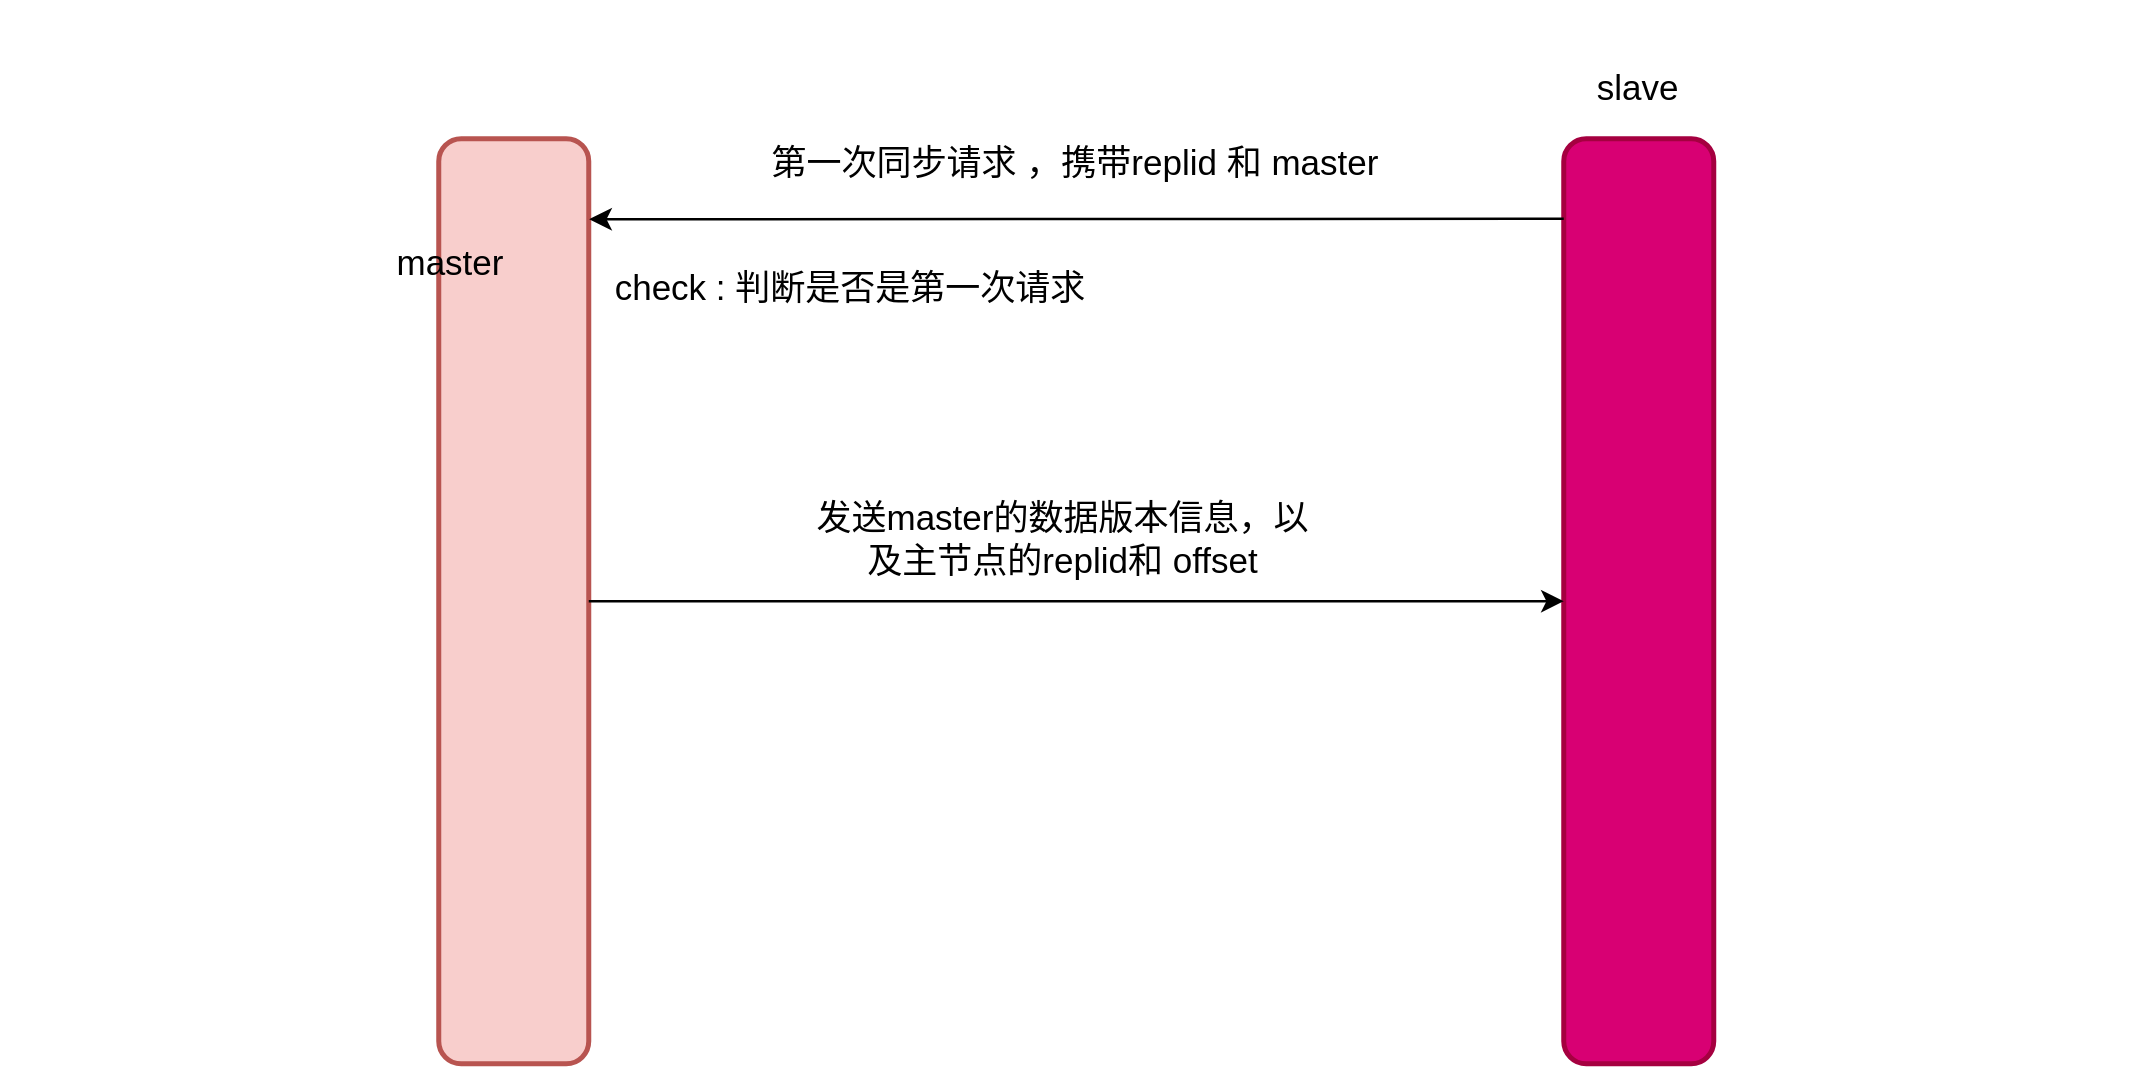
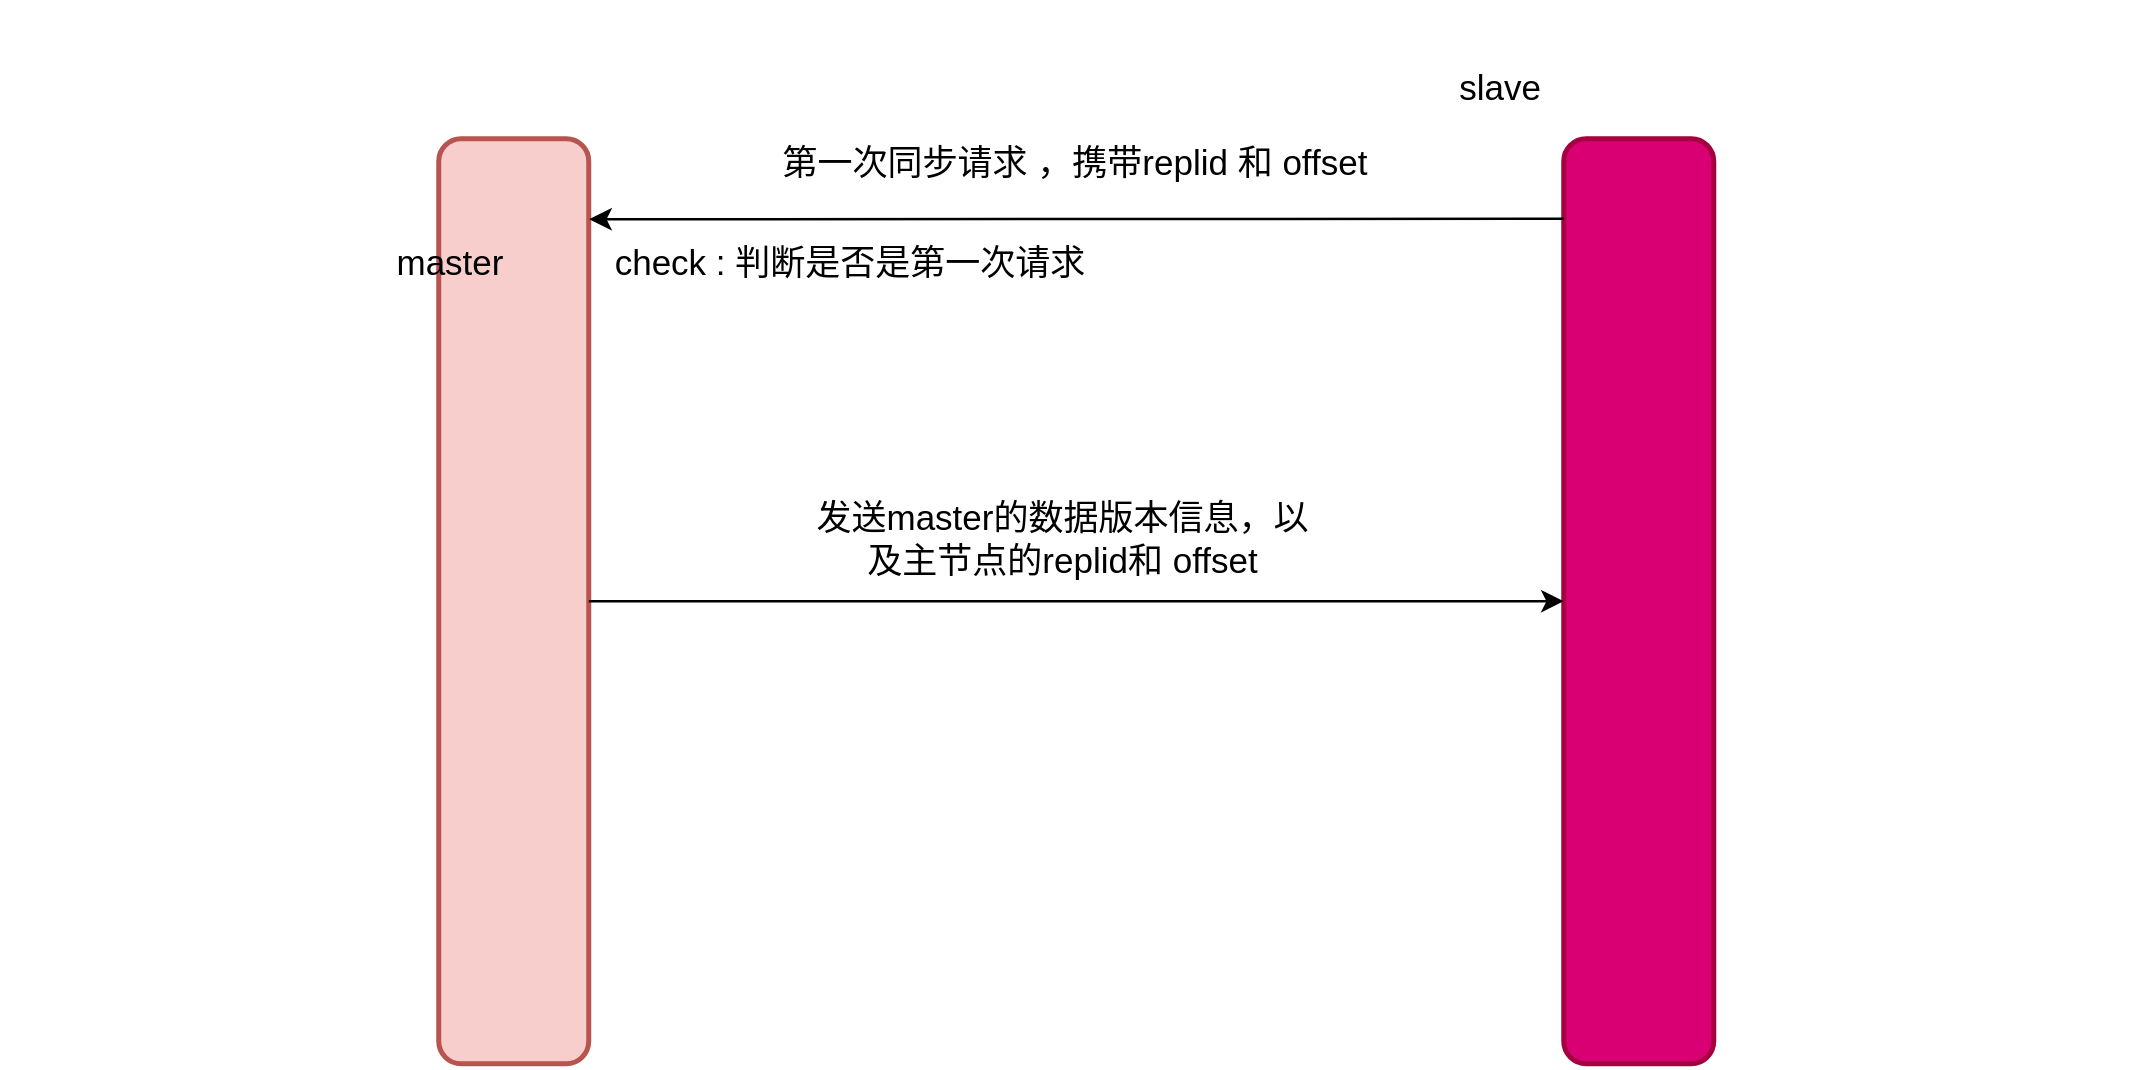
node "slave": moved (1639, 89) -> (1501, 89)
node "第一次同步请求 ，携带replid 和 master": label "第一次同步请求 ，携带replid 和 master" -> "第一次同步请求 ，携带replid 和 offset"
node "check : 判断是否是第一次请求": moved (851, 289) -> (851, 264)
